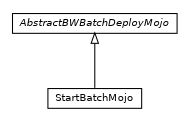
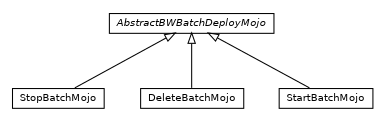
node "StopBatchMojo": added
node "DeleteBatchMojo": added
